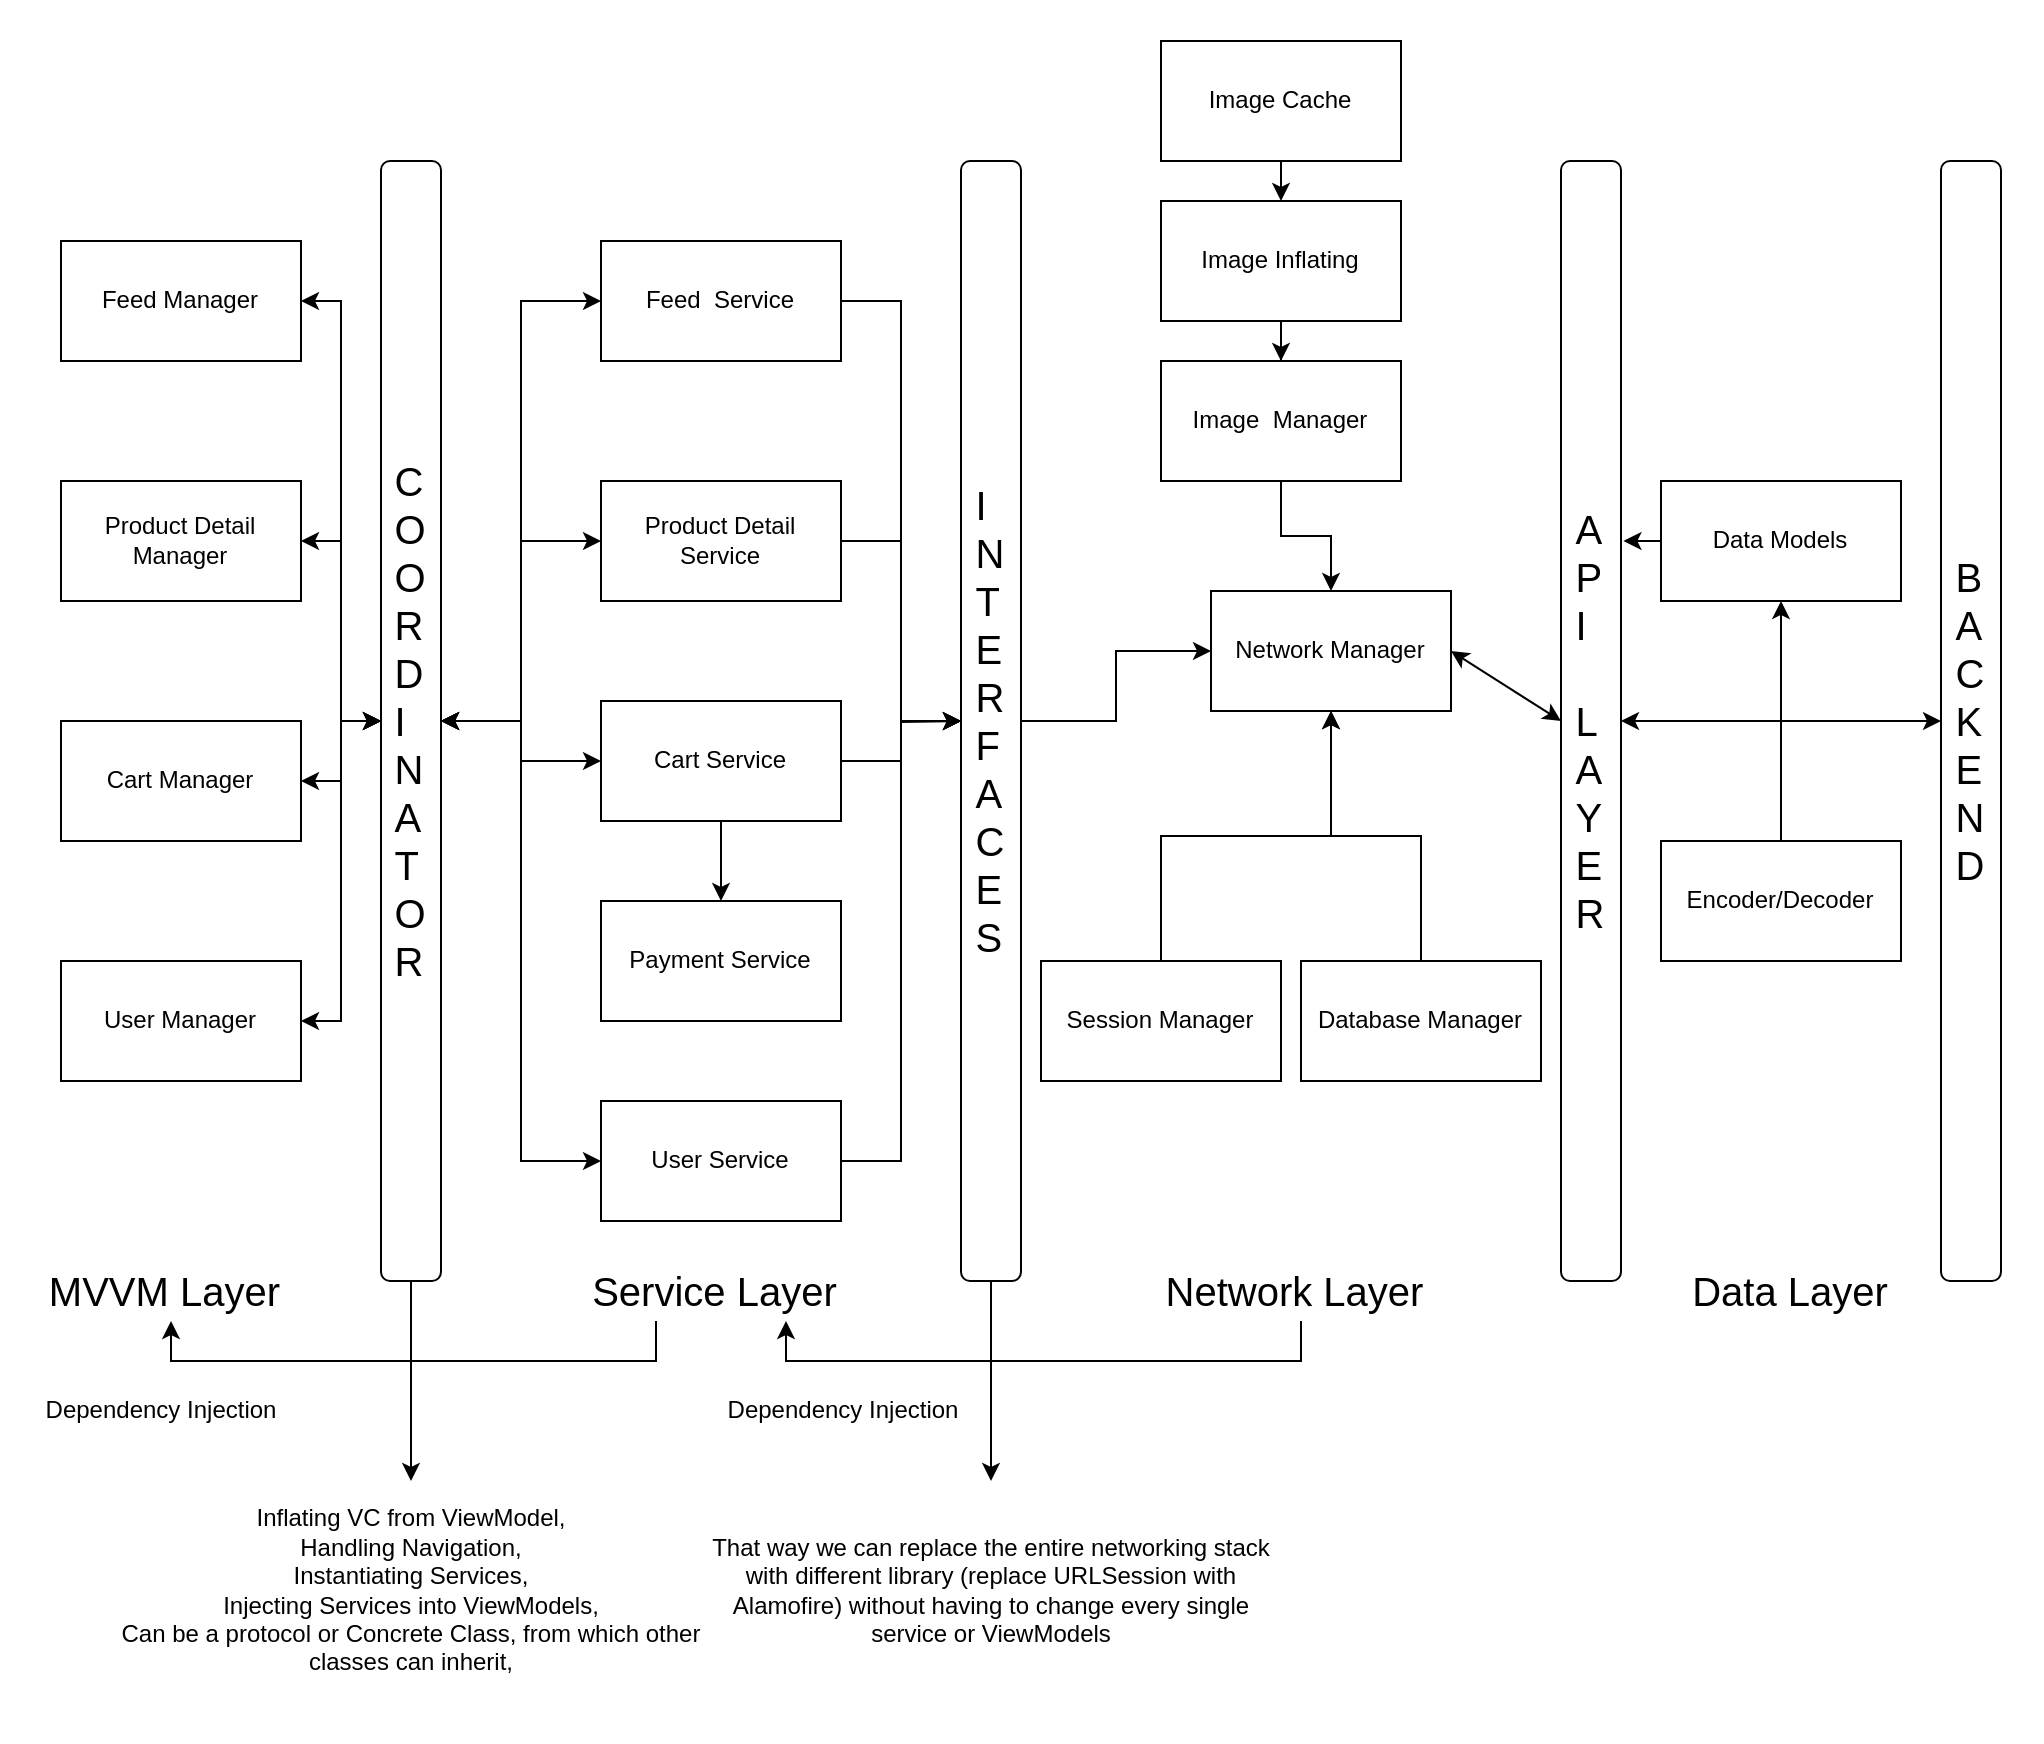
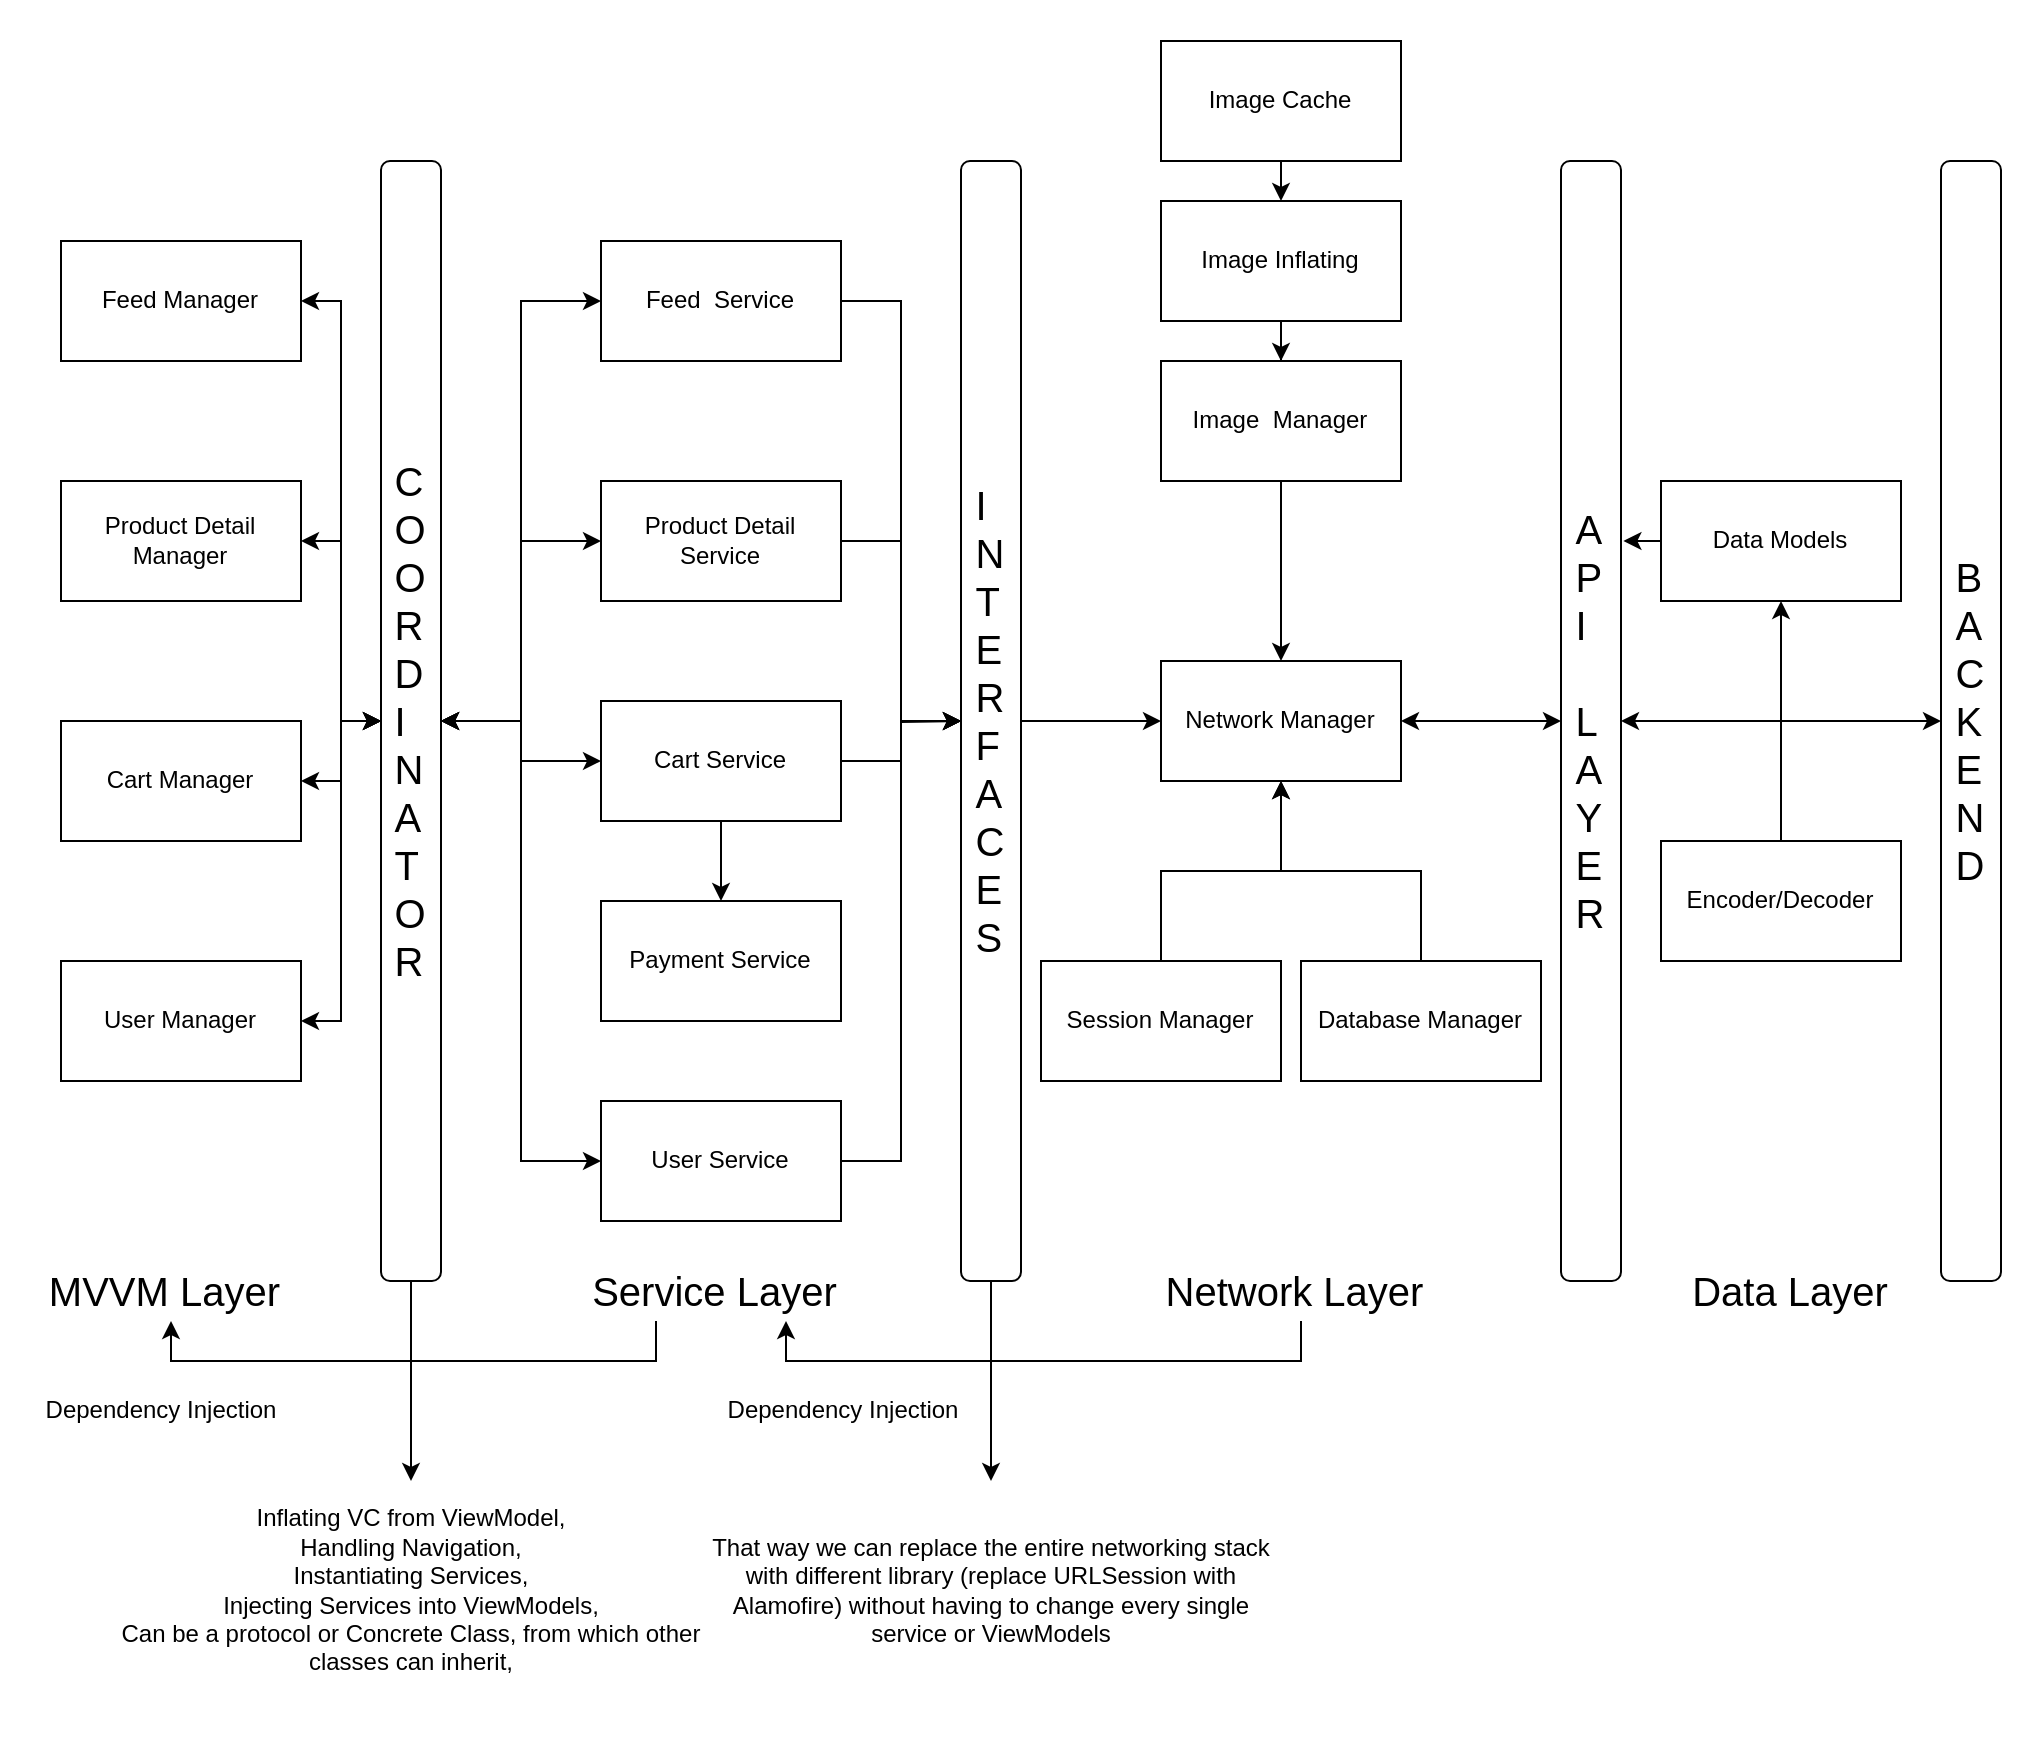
node "Network Manager": moved (1331, 651) -> (1281, 721)
